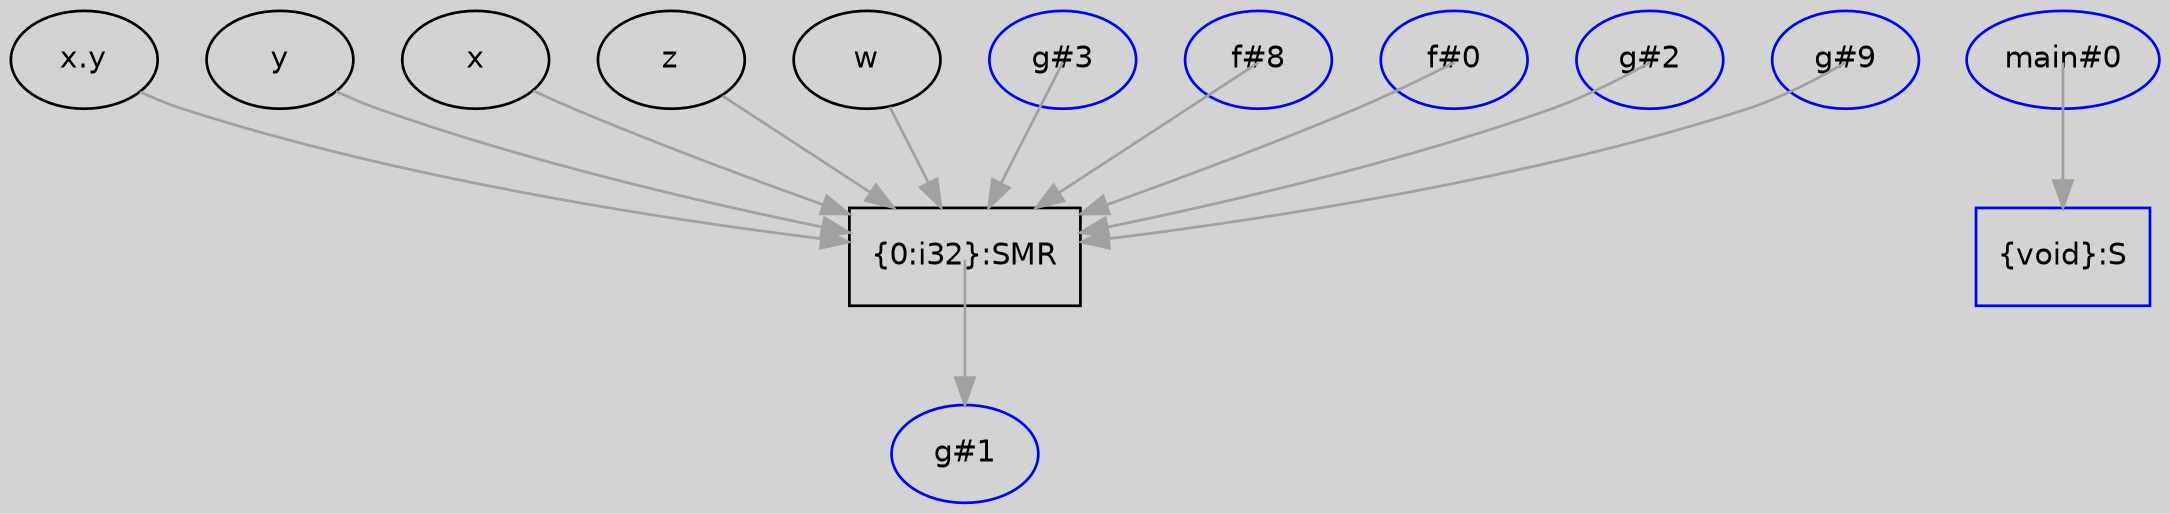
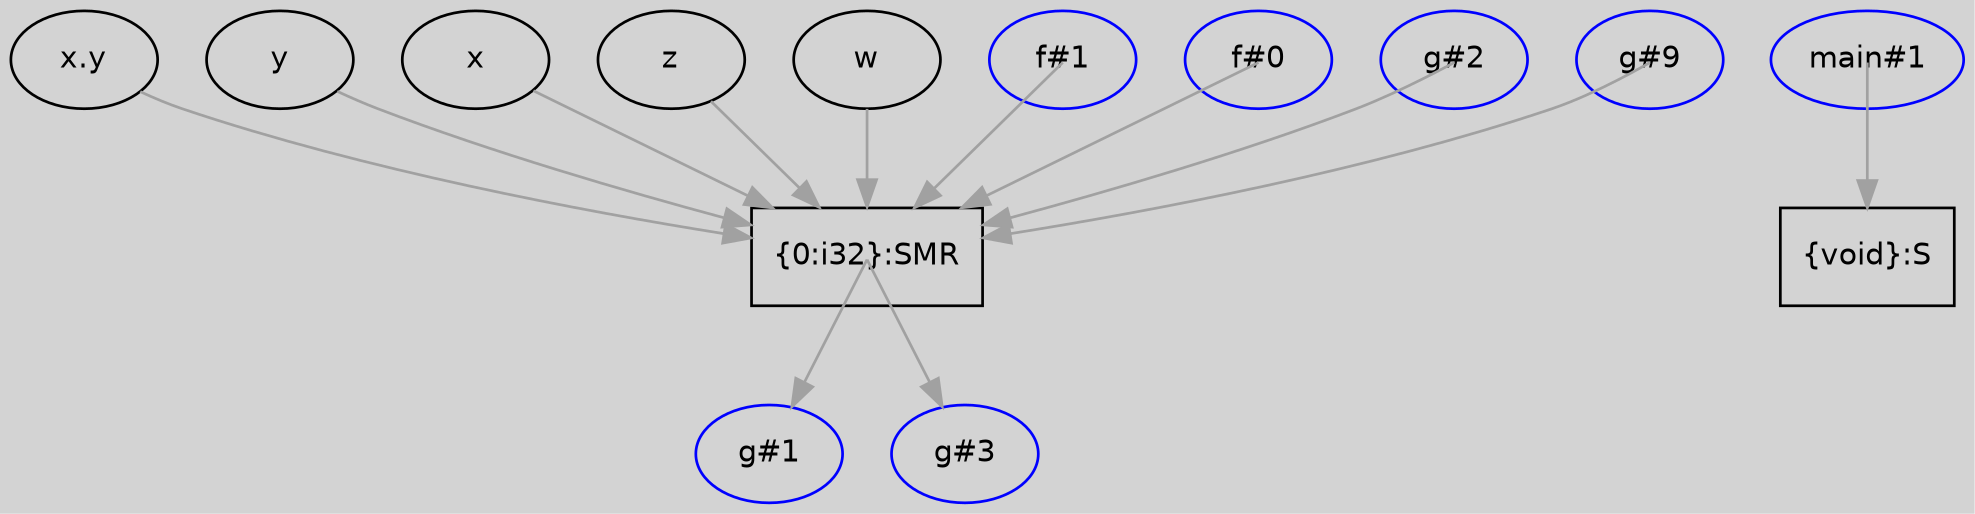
node "f#8": label "f#8" -> "f#1"
node "main#0": label "main#0" -> "main#1"
edge "g#3" -> "{0:i32}:SMR": reversed
node "{void}:S": color blue -> black
